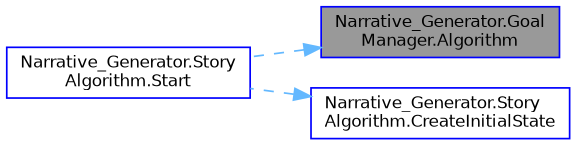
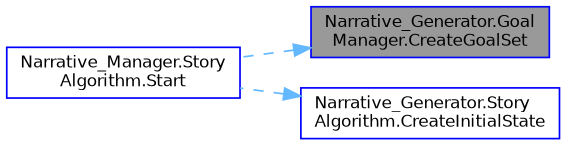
node "Narrative_Generator.Goal Manager.Algorithm": label "Narrative_Generator.Goal Manager.Algorithm" -> "Narrative_Generator.Goal Manager.CreateGoalSet"
node "Narrative_Generator.Story Algorithm.Start": label "Narrative_Generator.Story Algorithm.Start" -> "Narrative_Manager.Story Algorithm.Start"
